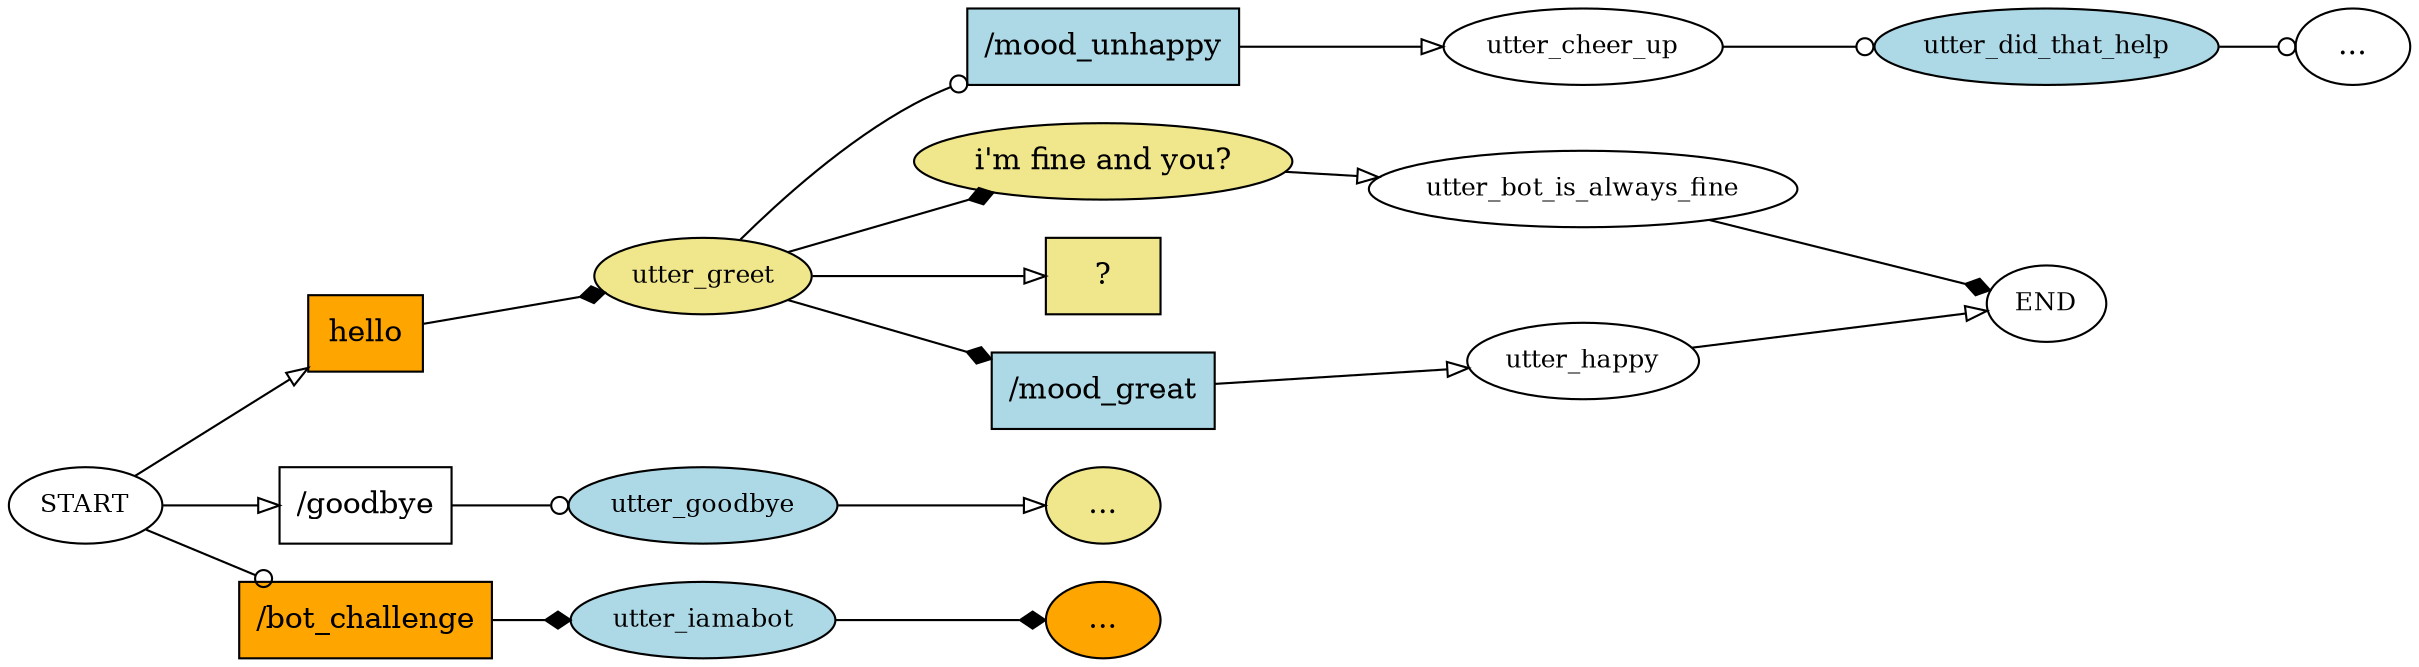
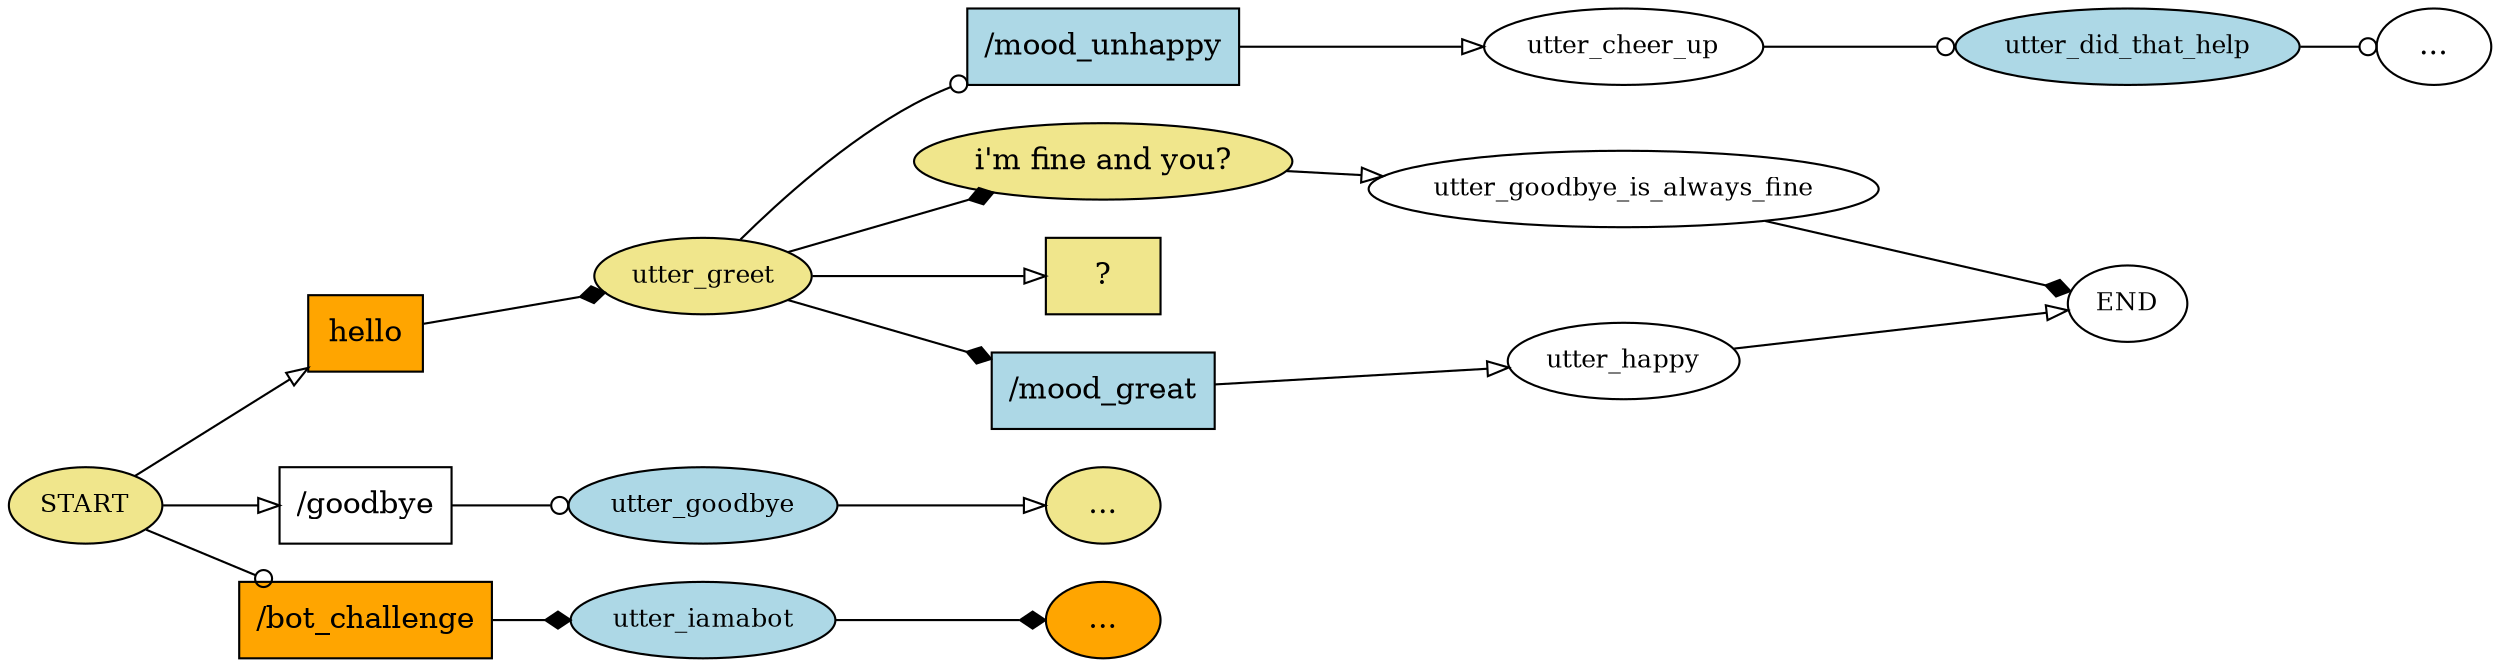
node "utter_bot_is_always_fine": label "utter_bot_is_always_fine" -> "utter_goodbye_is_always_fine"
node "START": fillcolor white -> khaki
